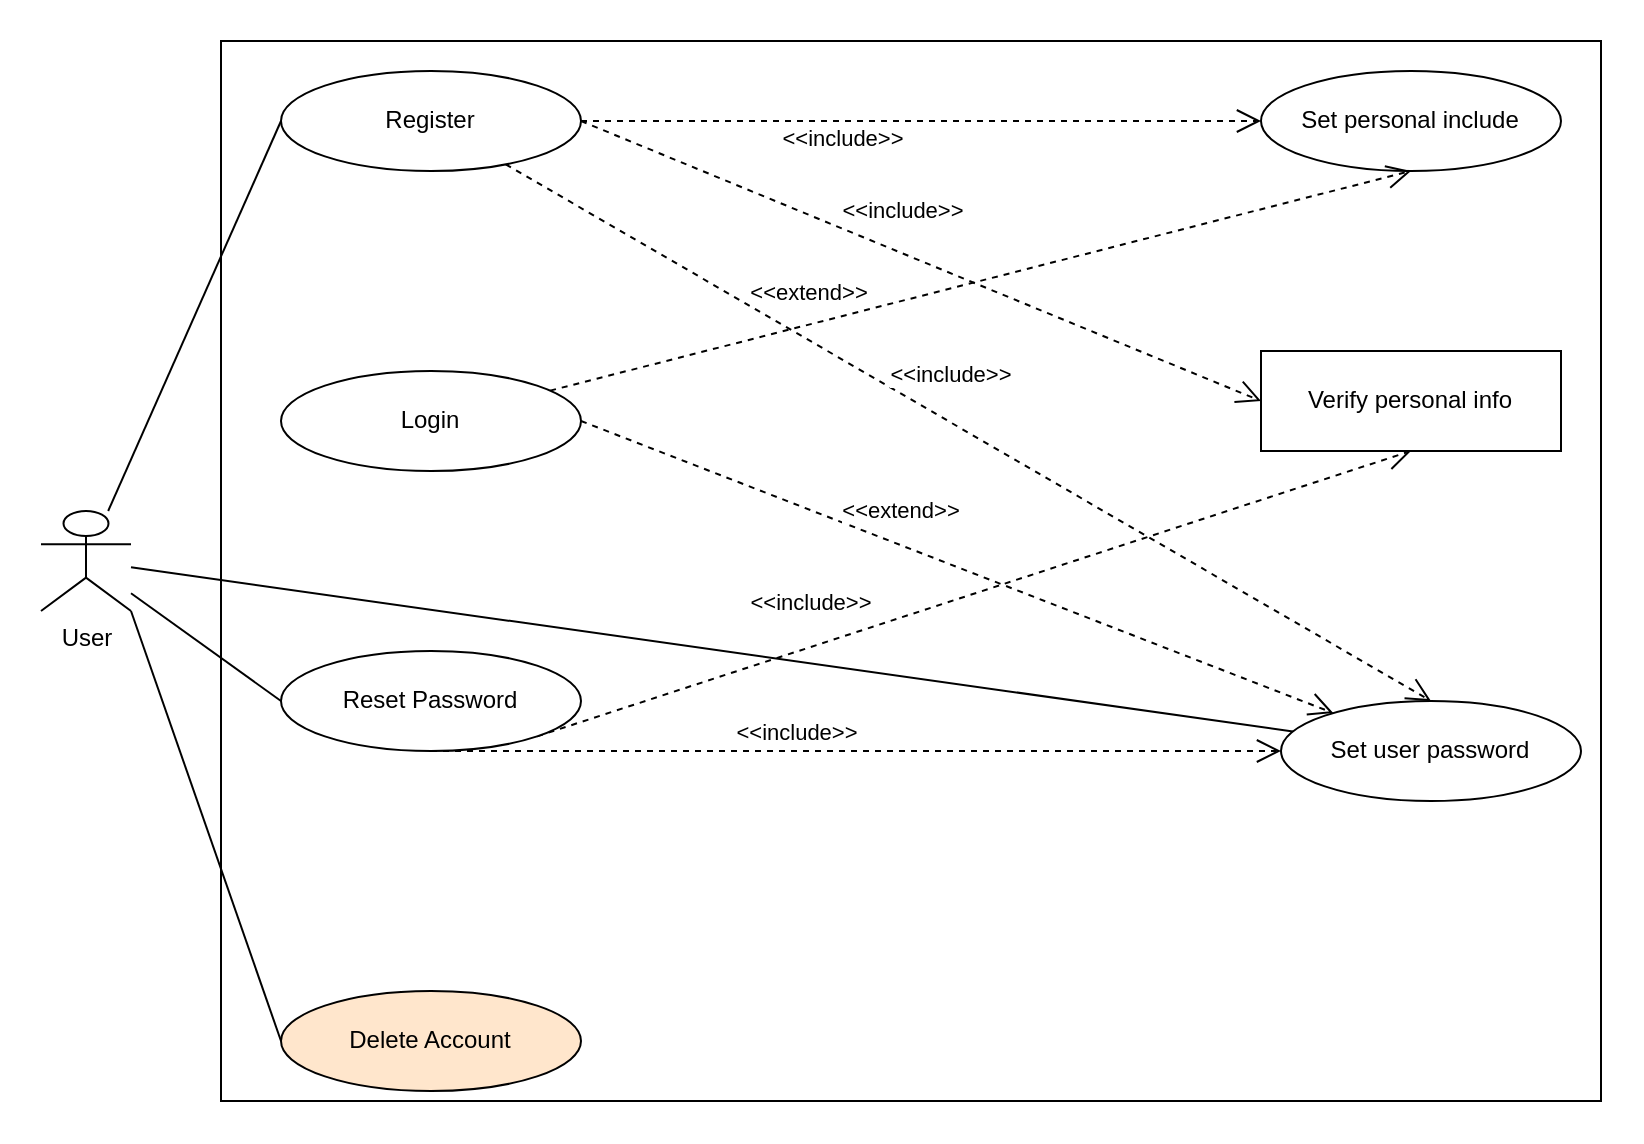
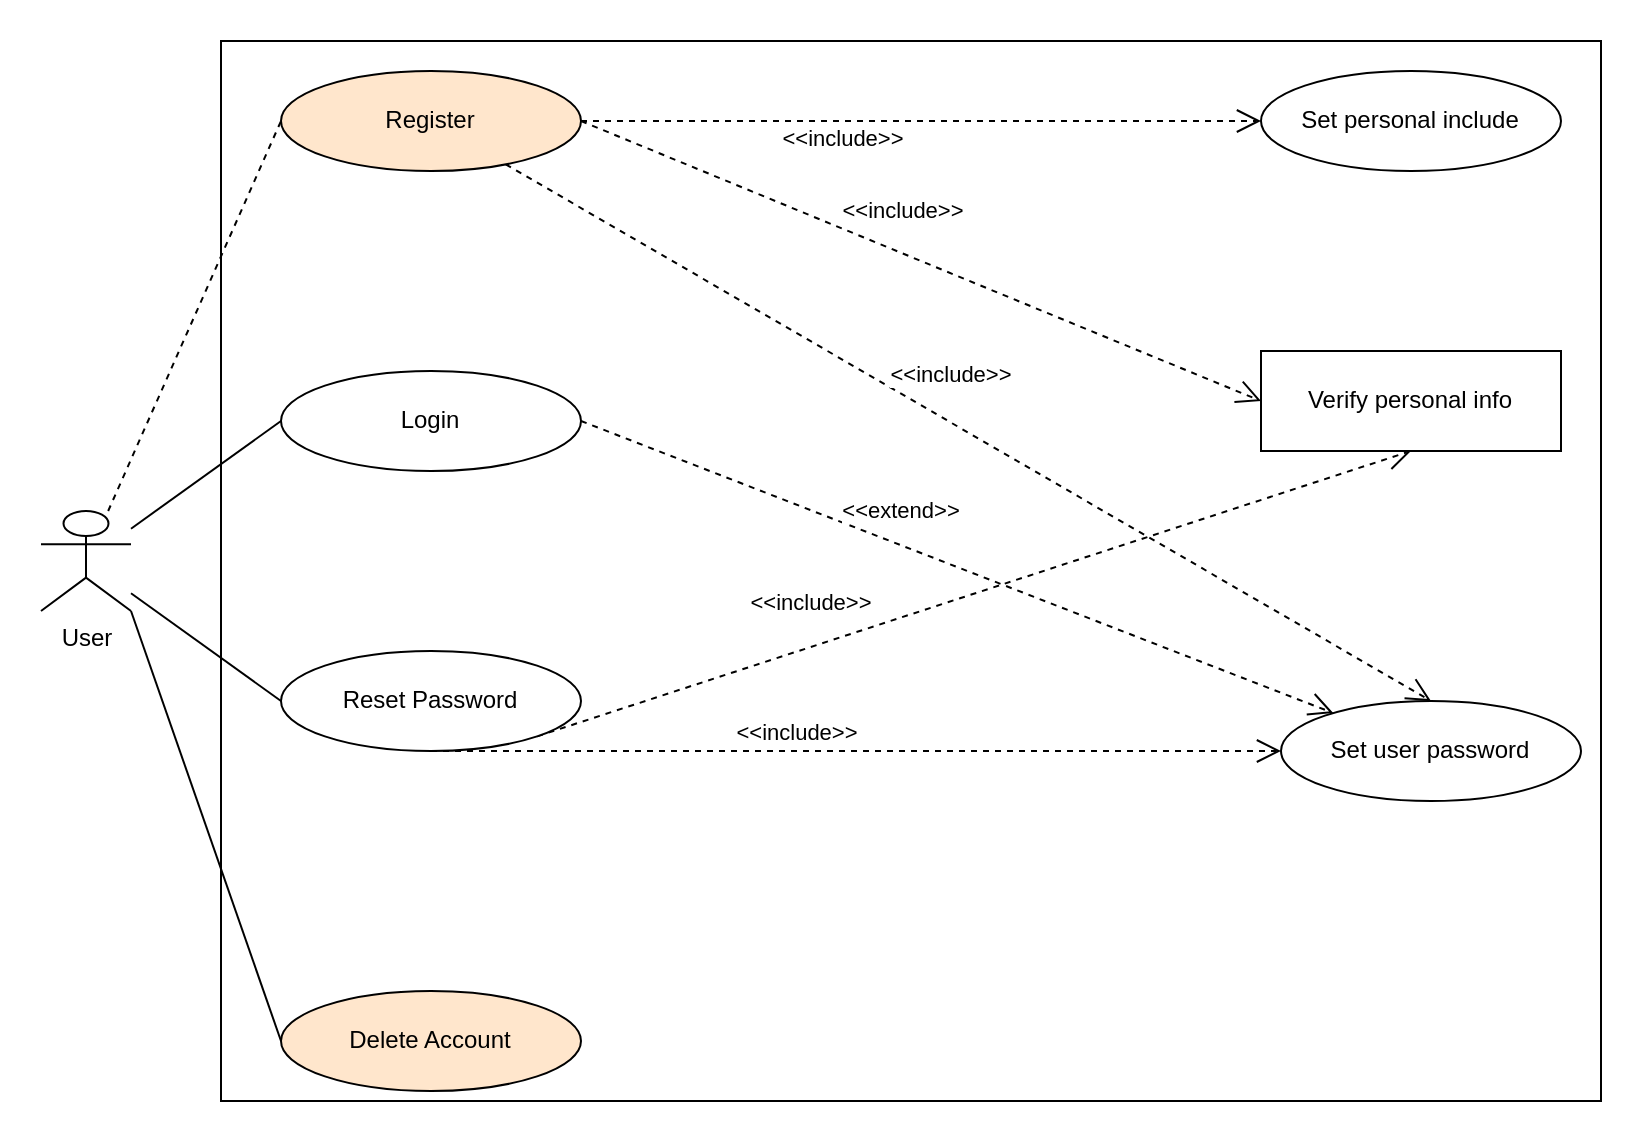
node "Register": fillcolor #ffffff -> #ffe6cc
edge "Login" -> "Set personal include": removed, label "<<extend>>"
edge "Register" -- "User": style solid -> dashed
edge "User" -- "Set user password": now "User" -- "Login"
